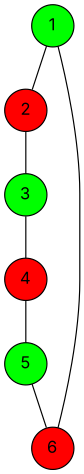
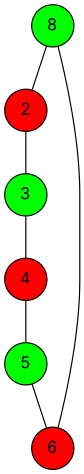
node "1": label "1" -> "8"
